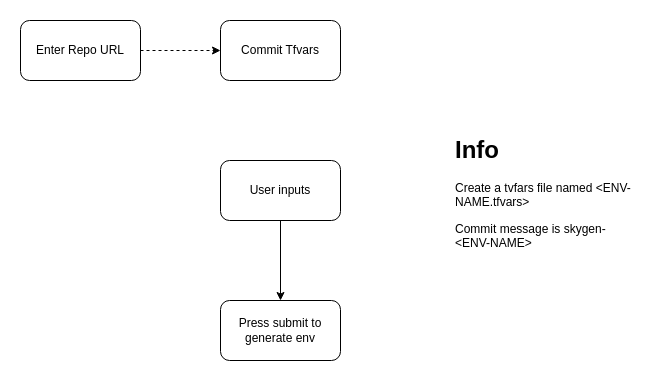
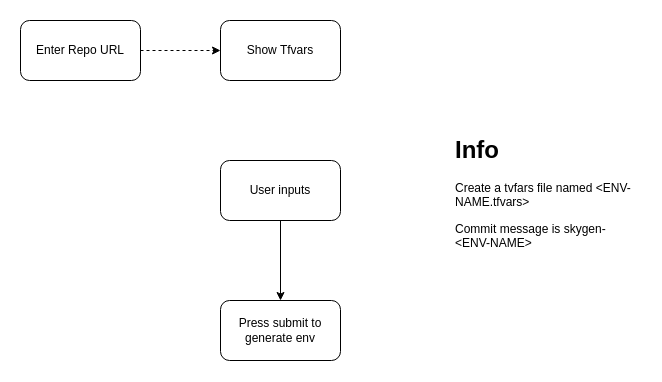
node "Commit Tfvars": label "Commit Tfvars" -> "Show Tfvars"
